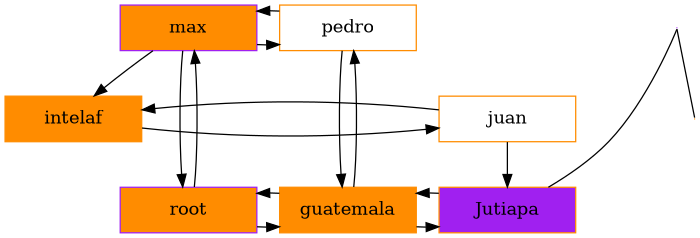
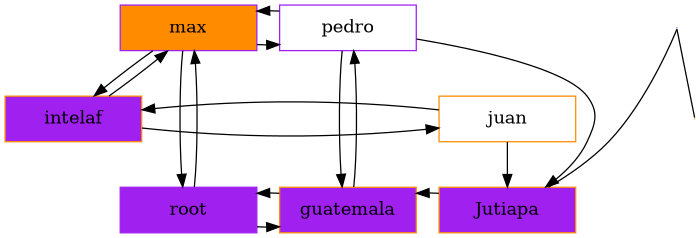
node "pedro": color darkorange -> purple
edge "intelaf" -> "max": added
node "intelaf": fillcolor darkorange -> purple
node "root": fillcolor darkorange -> purple
node "guatemala": fillcolor darkorange -> purple
edge "guatemala" -> "Jutiapa": now "pedro" -> "Jutiapa"
